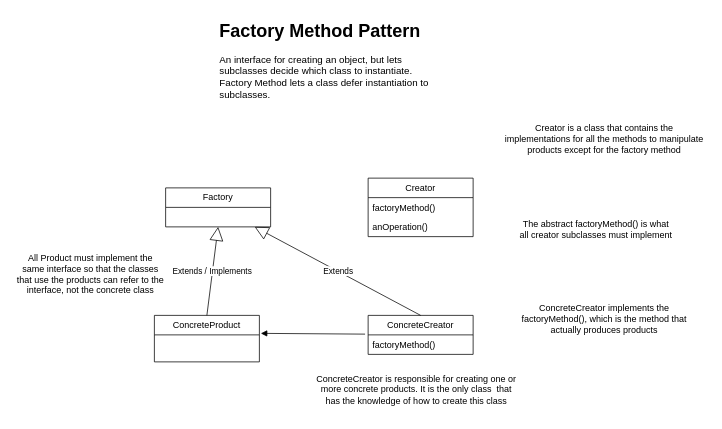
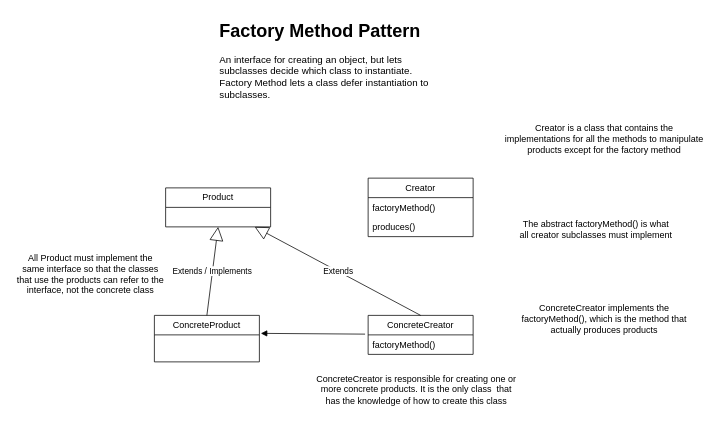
node "Factory": label "Factory" -> "Product"
node "anOperation()": label "anOperation()" -> "produces()"
